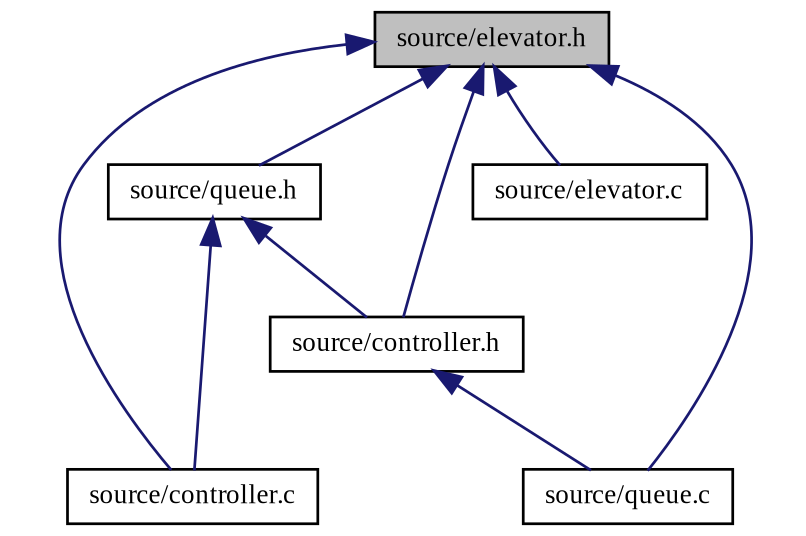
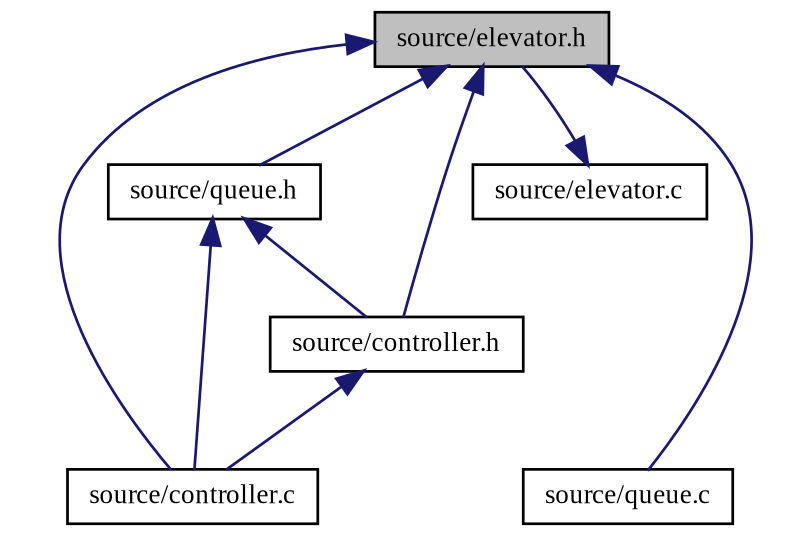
edge "source/elevator.c" -> "source/elevator.h": reversed
edge "source/queue.c" -> "source/controller.h": now "source/controller.c" -> "source/controller.h"
